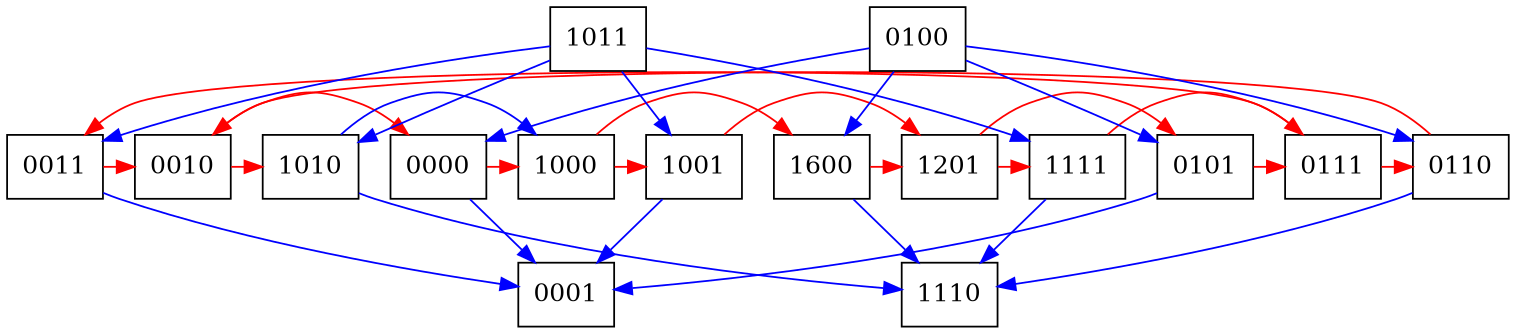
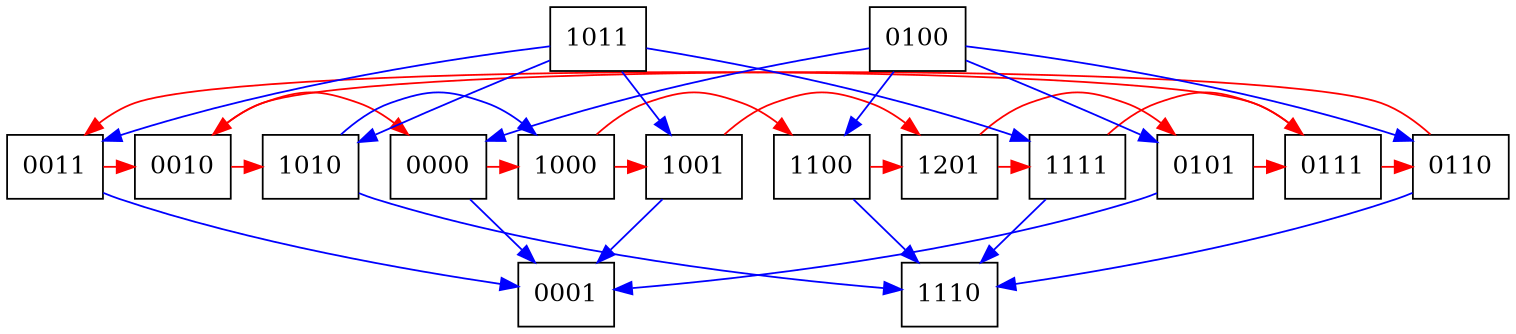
node "1600": label "1600" -> "1100"
